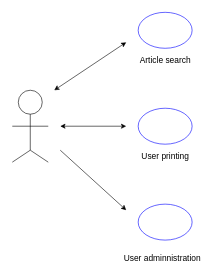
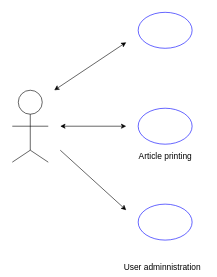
node "Article search": removed
node "User printing": label "User printing" -> "Article printing"
node "User adminnistration": moved (162, 258) -> (162, 267)
